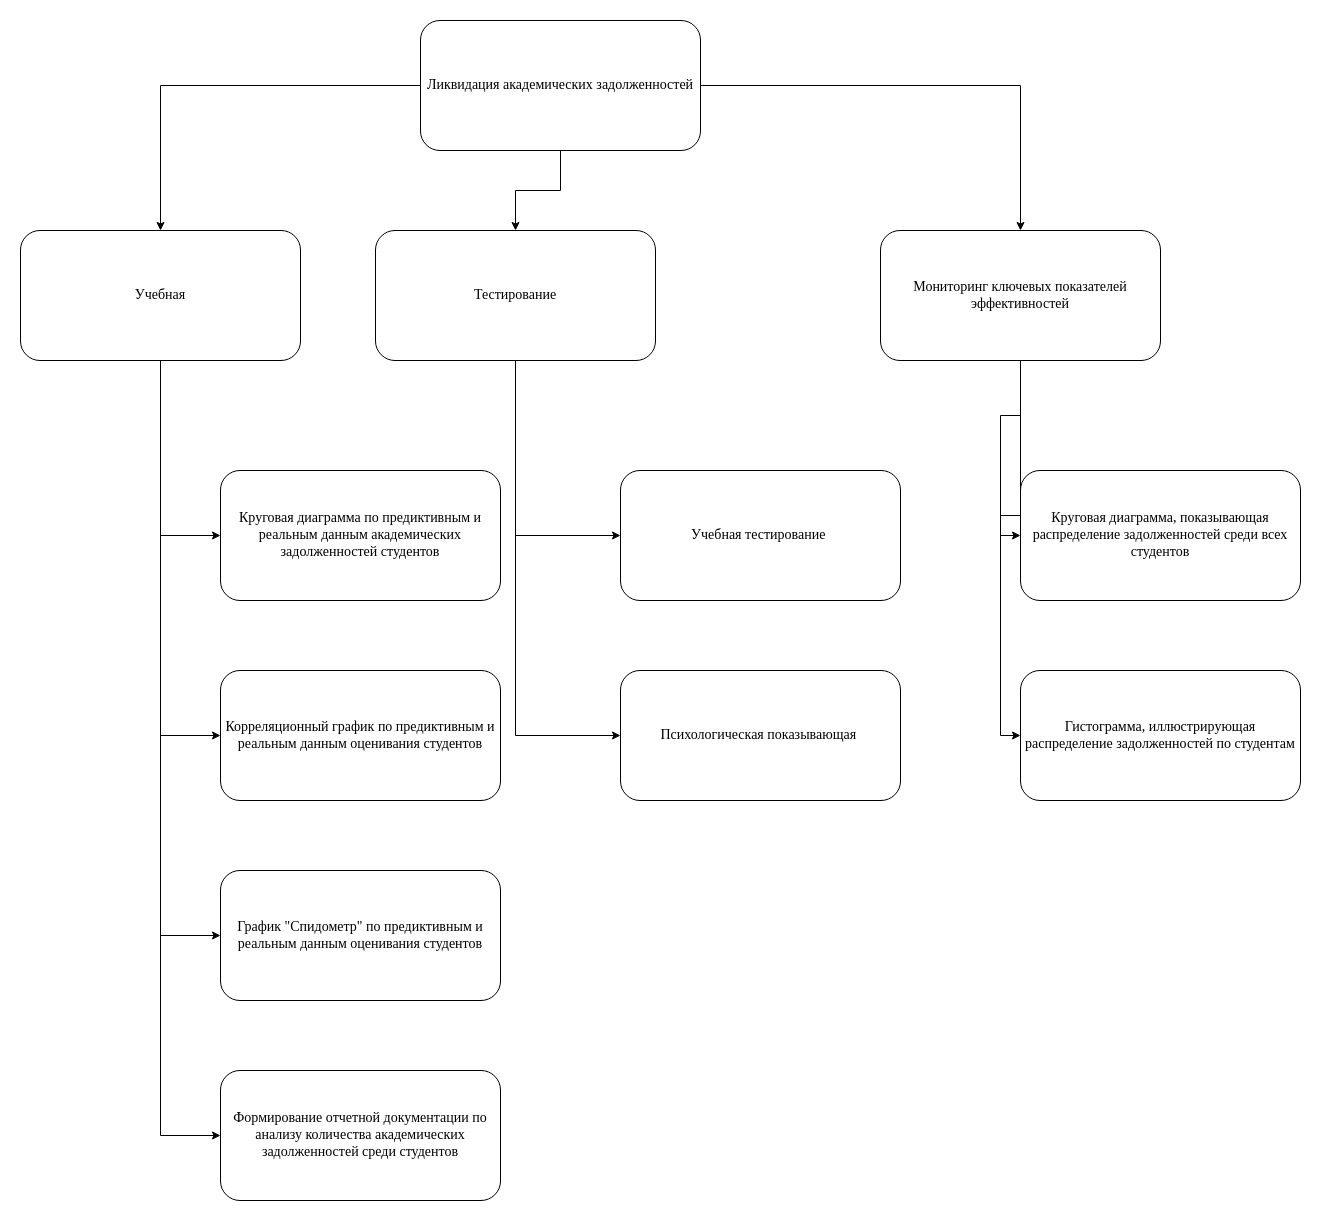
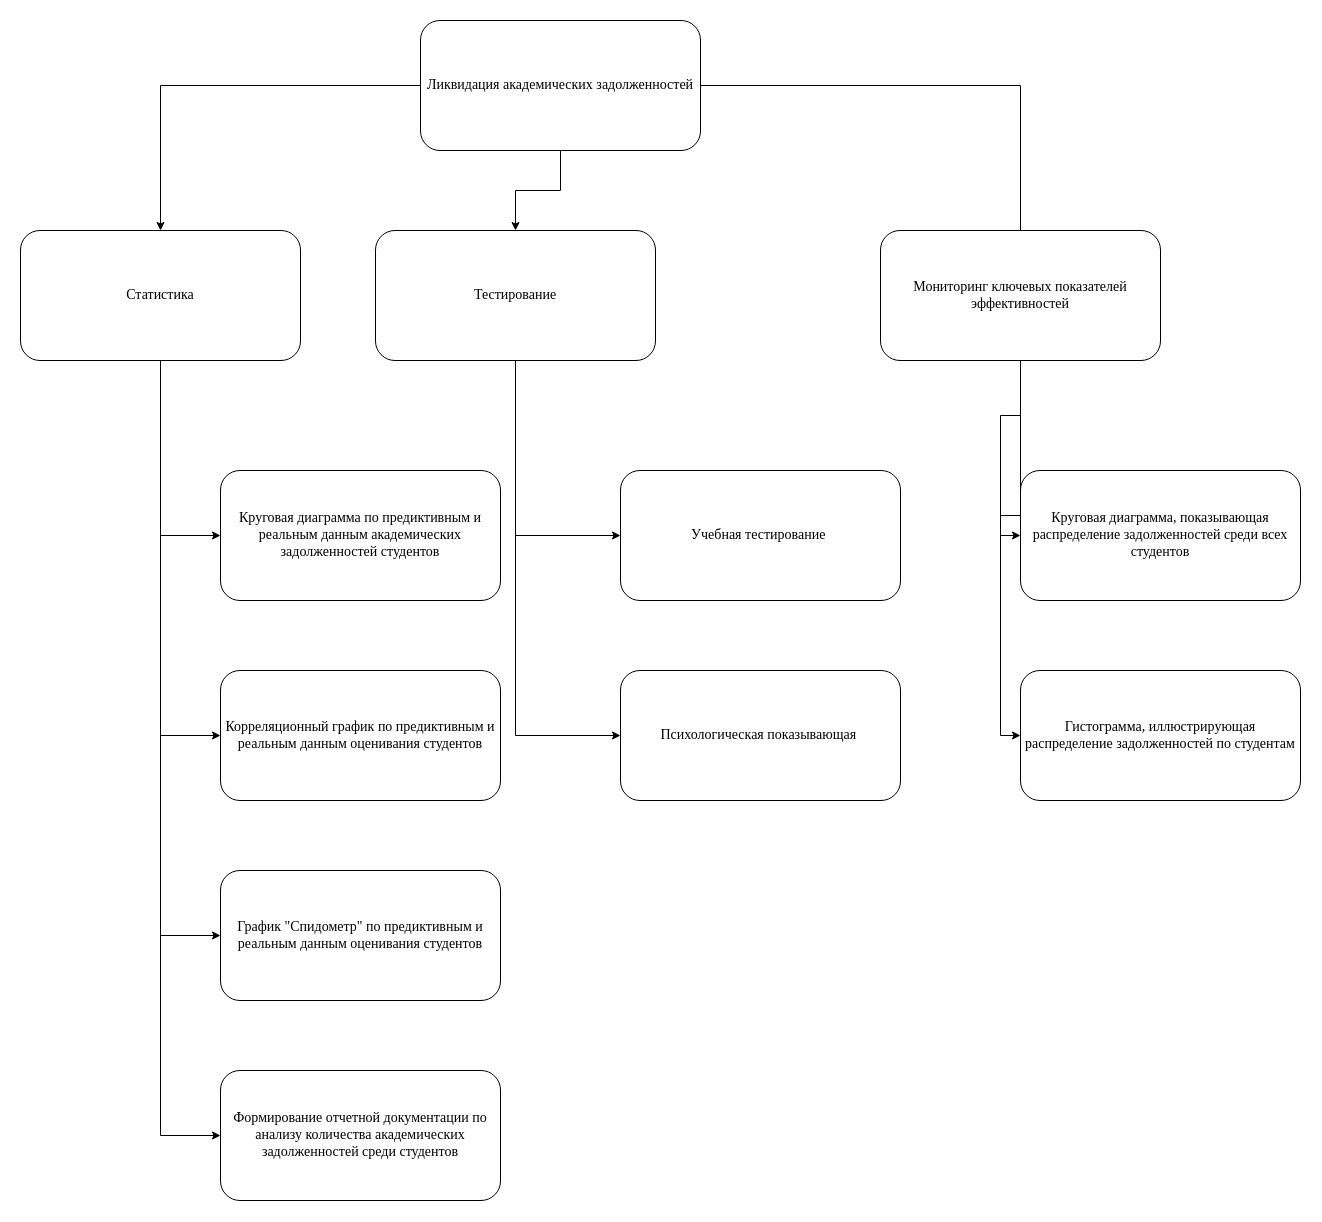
edge "Ликвидация академических задолженностей" -> "Мониторинг ключевых показателей эффективностей": arrowhead classic -> none
node "Учебная": label "Учебная" -> "Статистика"
